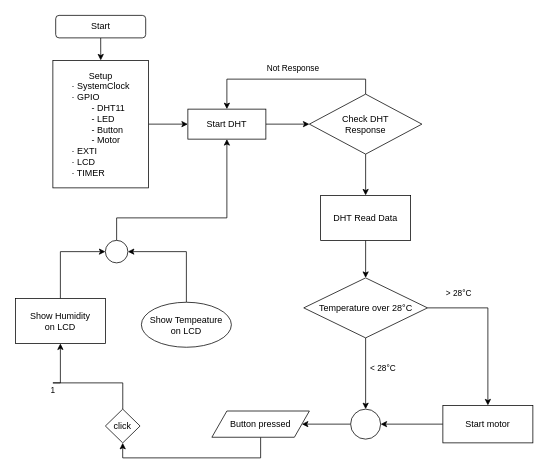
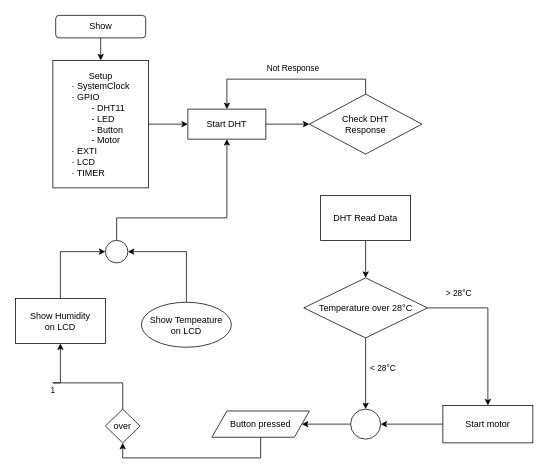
node "Start": label "Start" -> "Show"
edge "Check DHT Response" -> "DHT Read Data": removed
node "click": label "click" -> "over"
